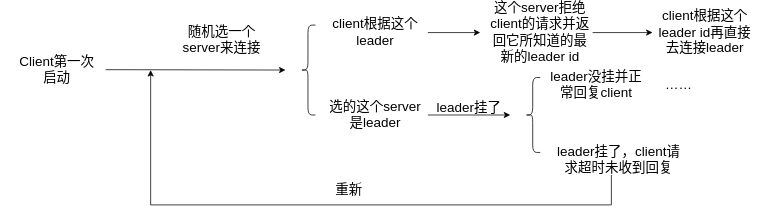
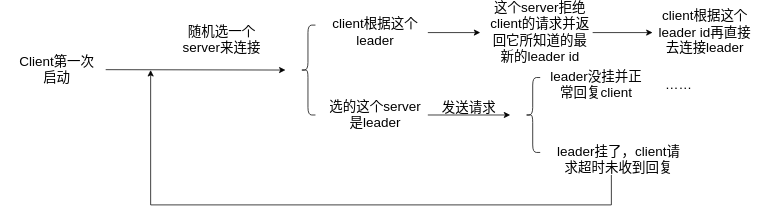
node "leader挂了": label "leader挂了" -> "发送请求"
node "重新": removed
